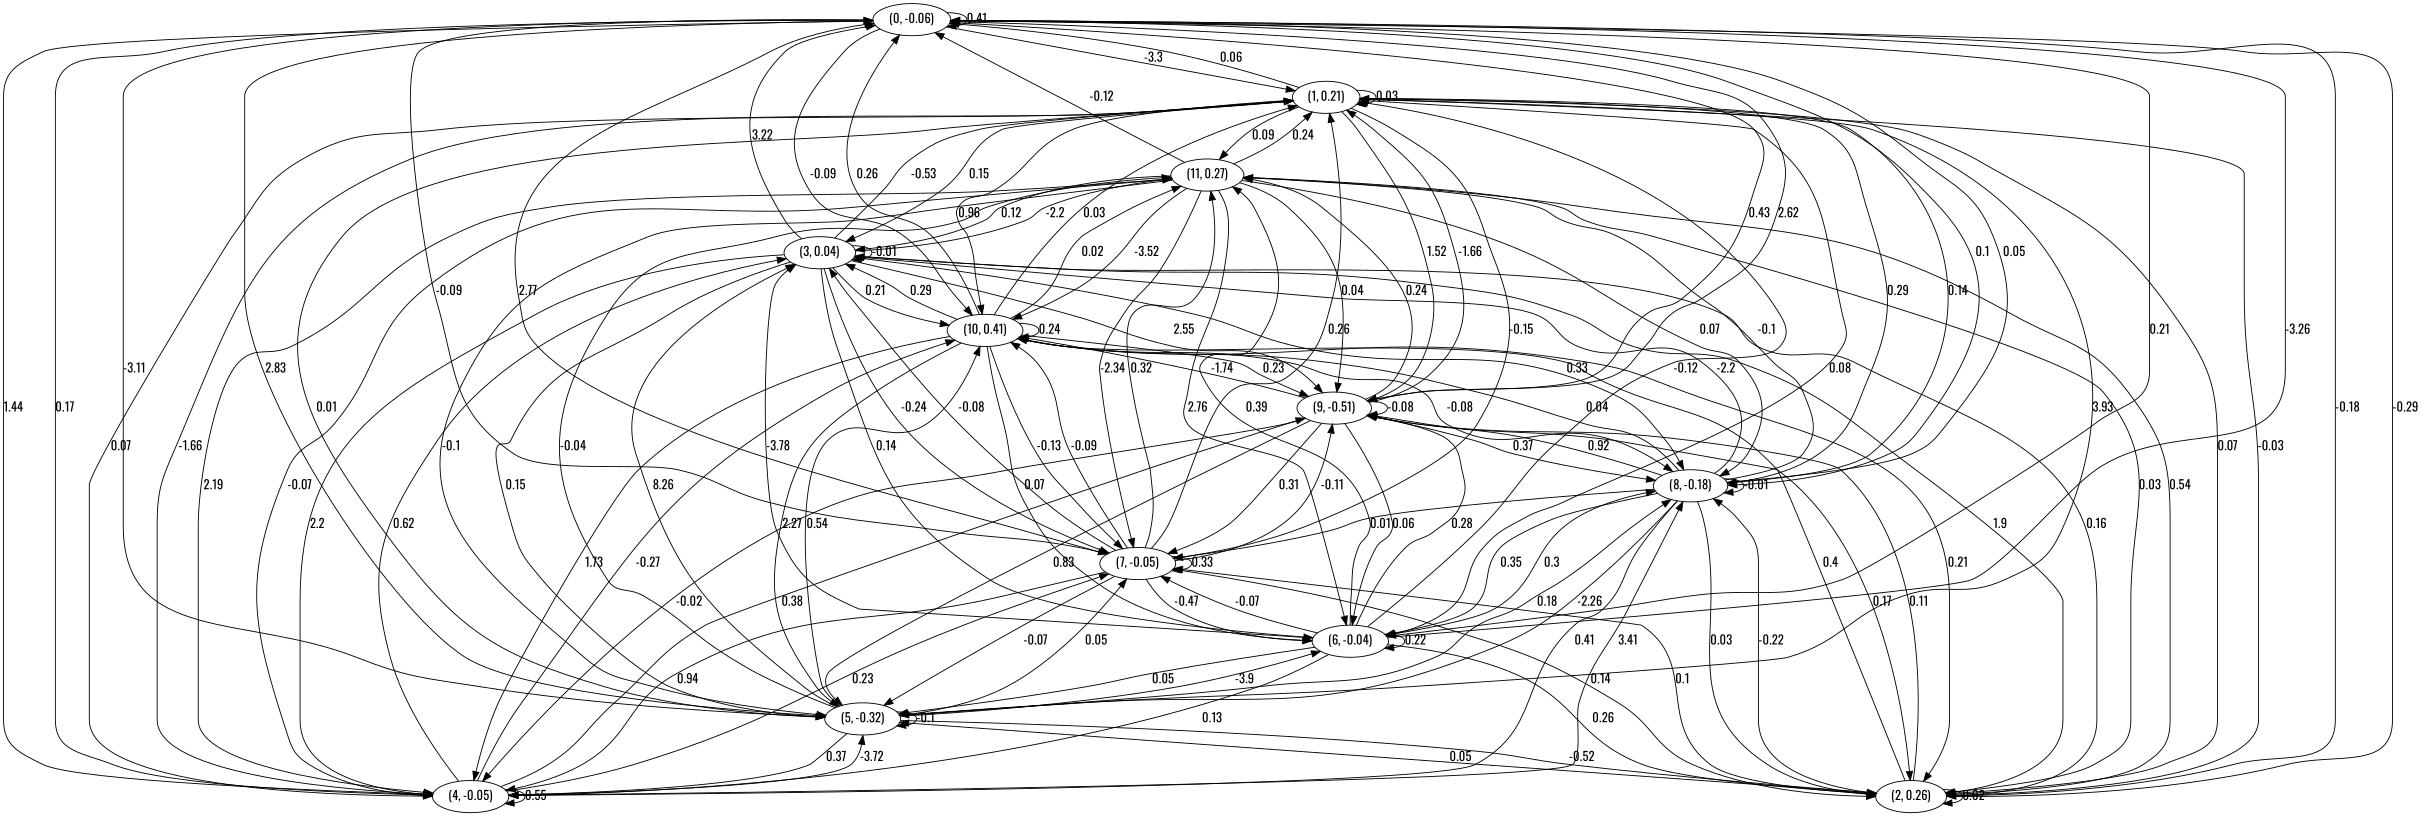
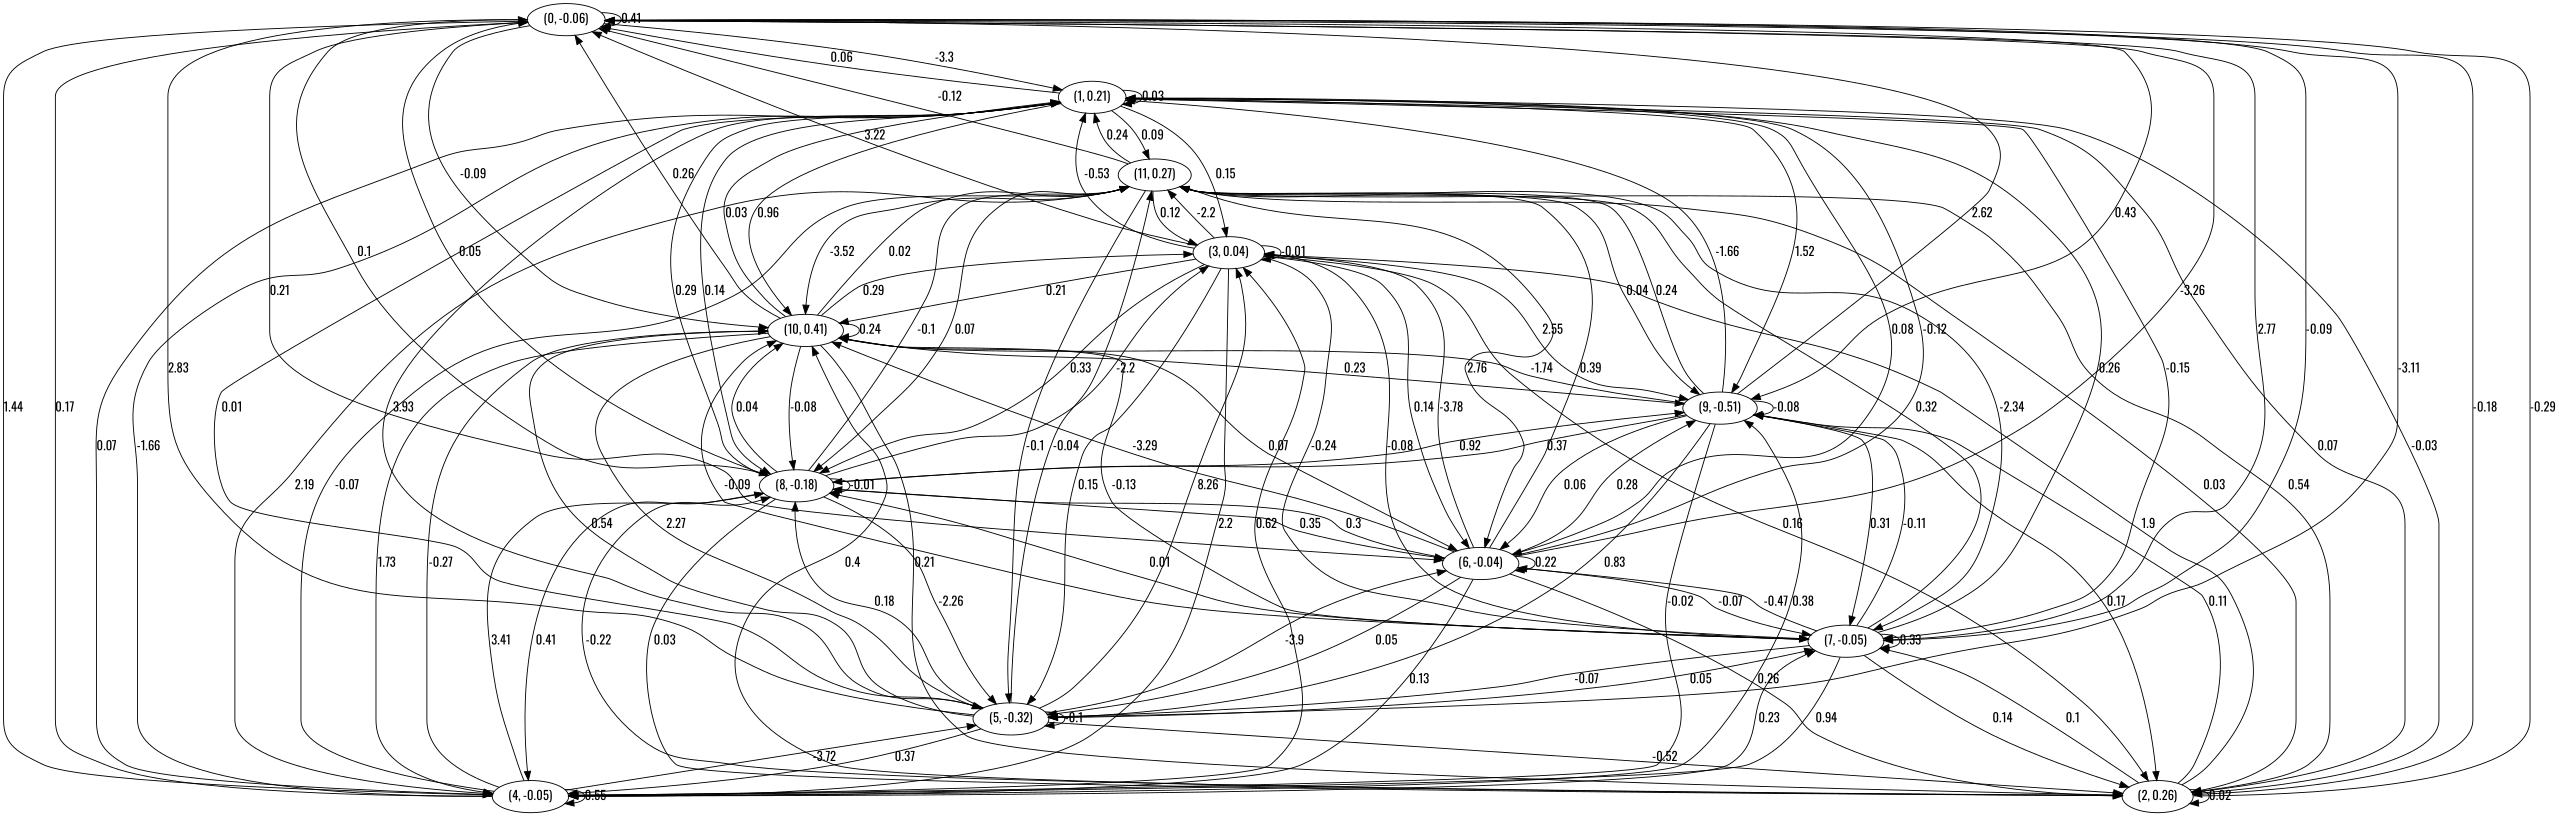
edge "(6, -0.04)" -> "(10, 0.41)": added, label "-3.29"
edge "(8, -0.18)" -> "(7, -0.05)": reversed
edge "(2, 0.26)" -> "(5, -0.32)": removed, label "0.05"
